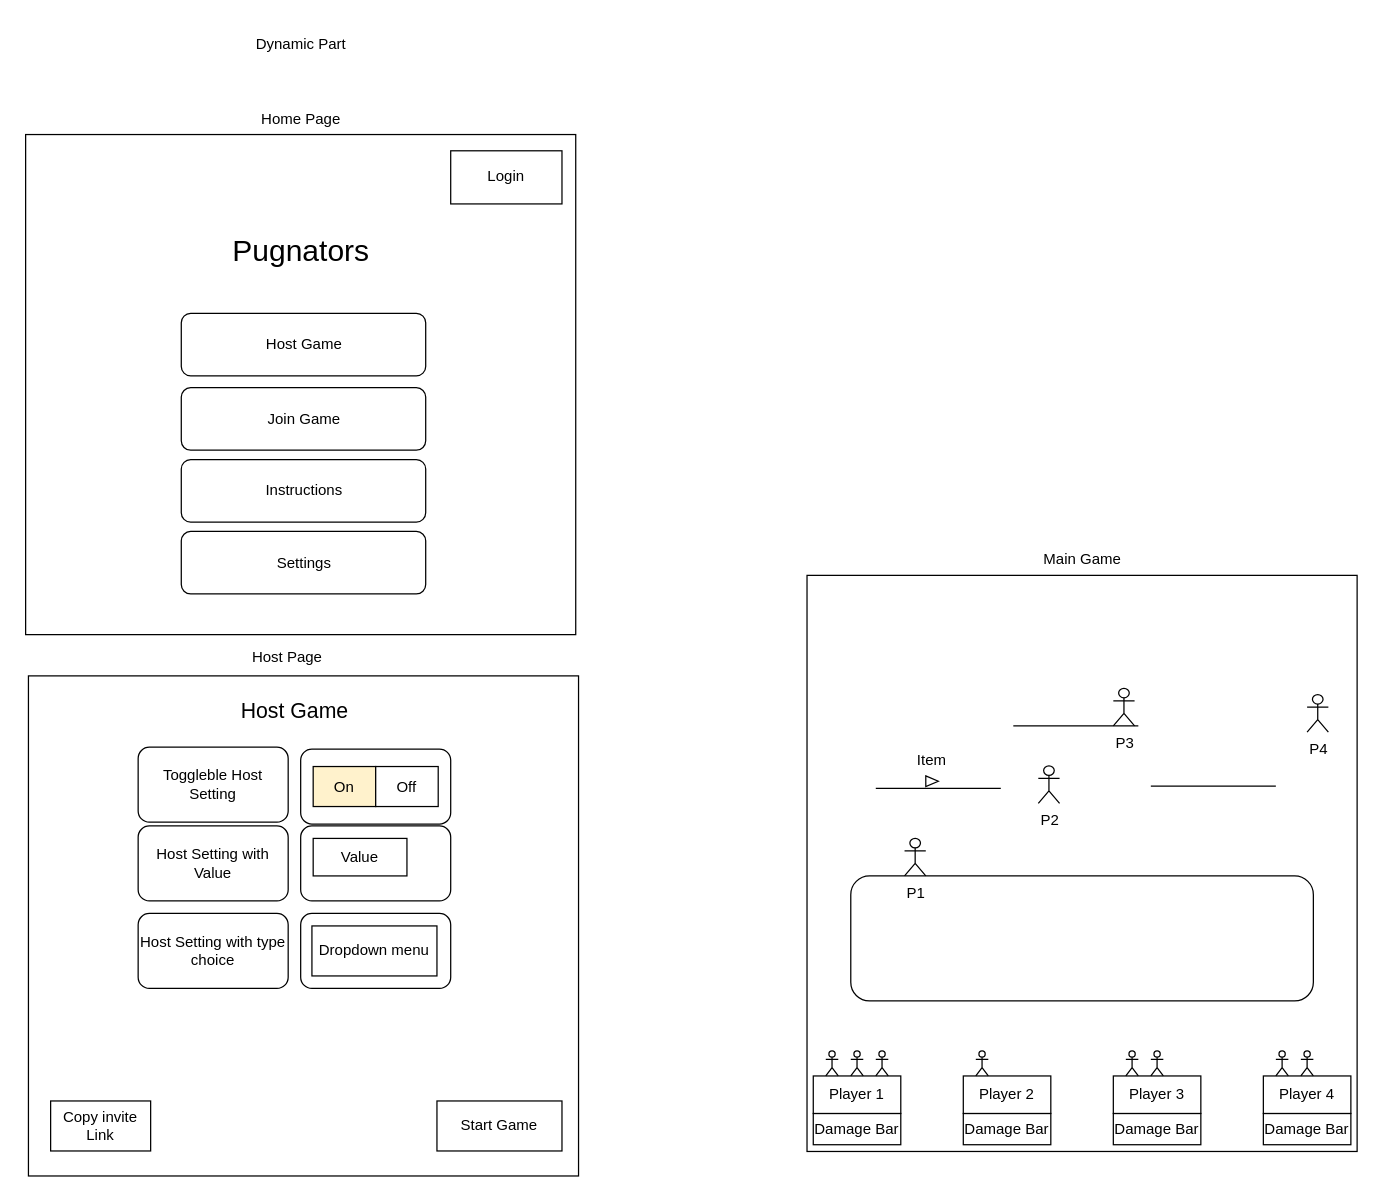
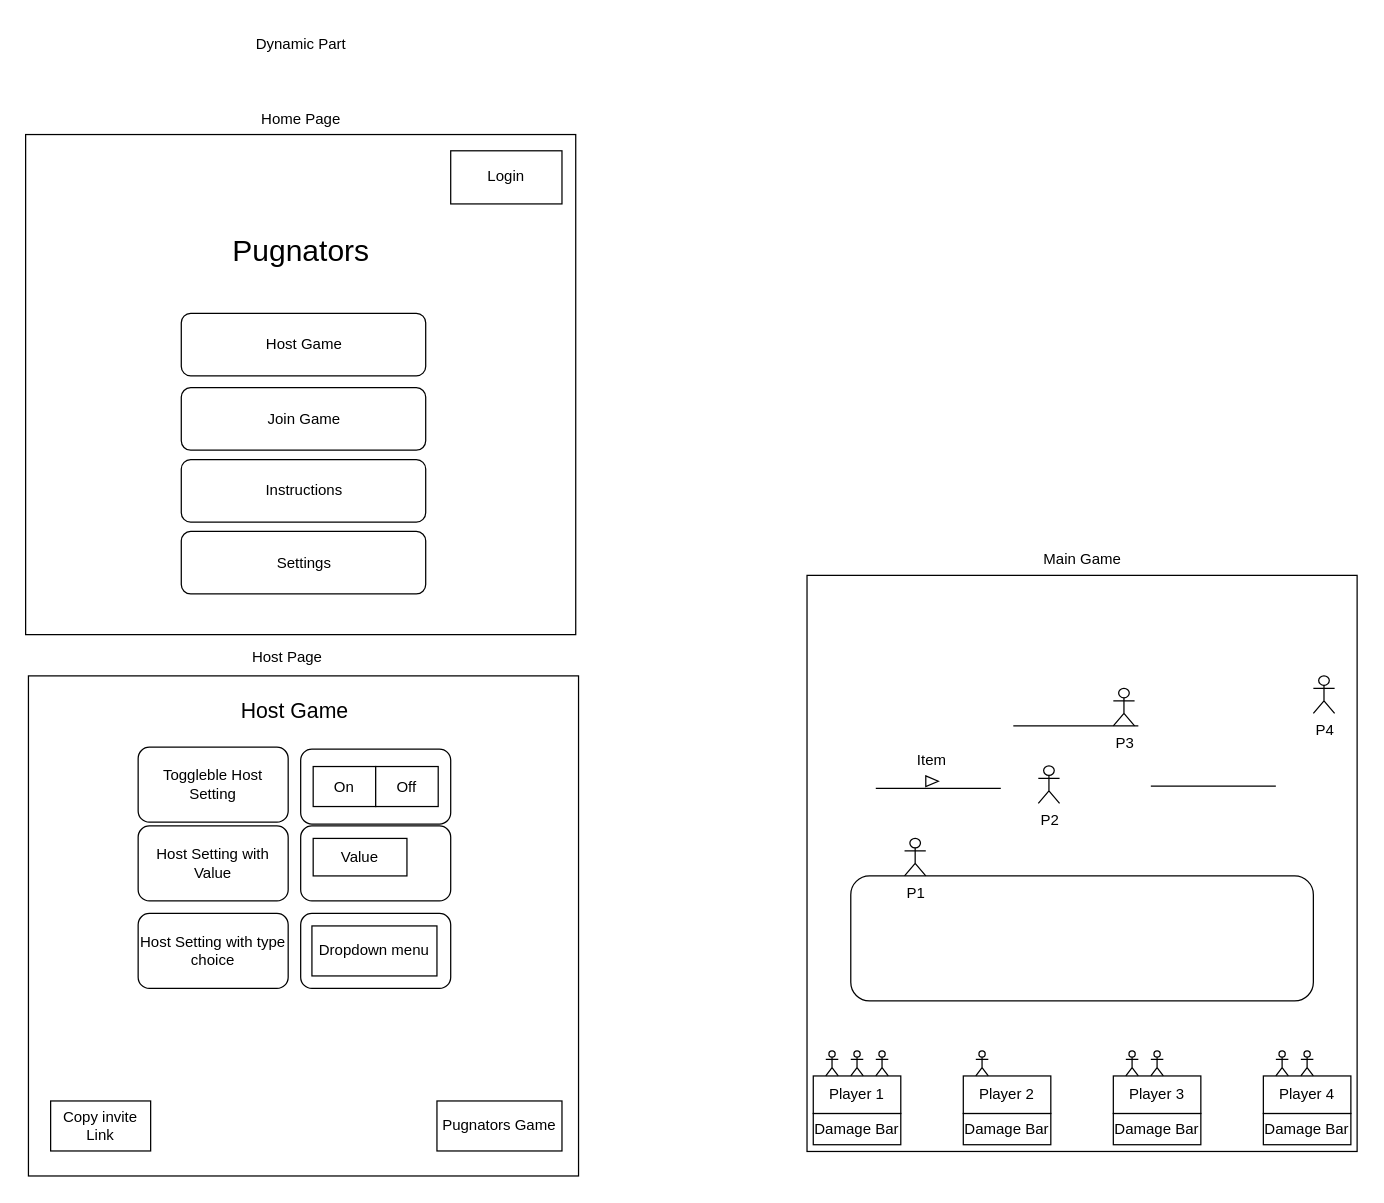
node "P4": moved (1318, 713) -> (1324, 694)
node "On": fillcolor #fff2cc -> #ffffff
node "Start Game": label "Start Game" -> "Pugnators Game"
